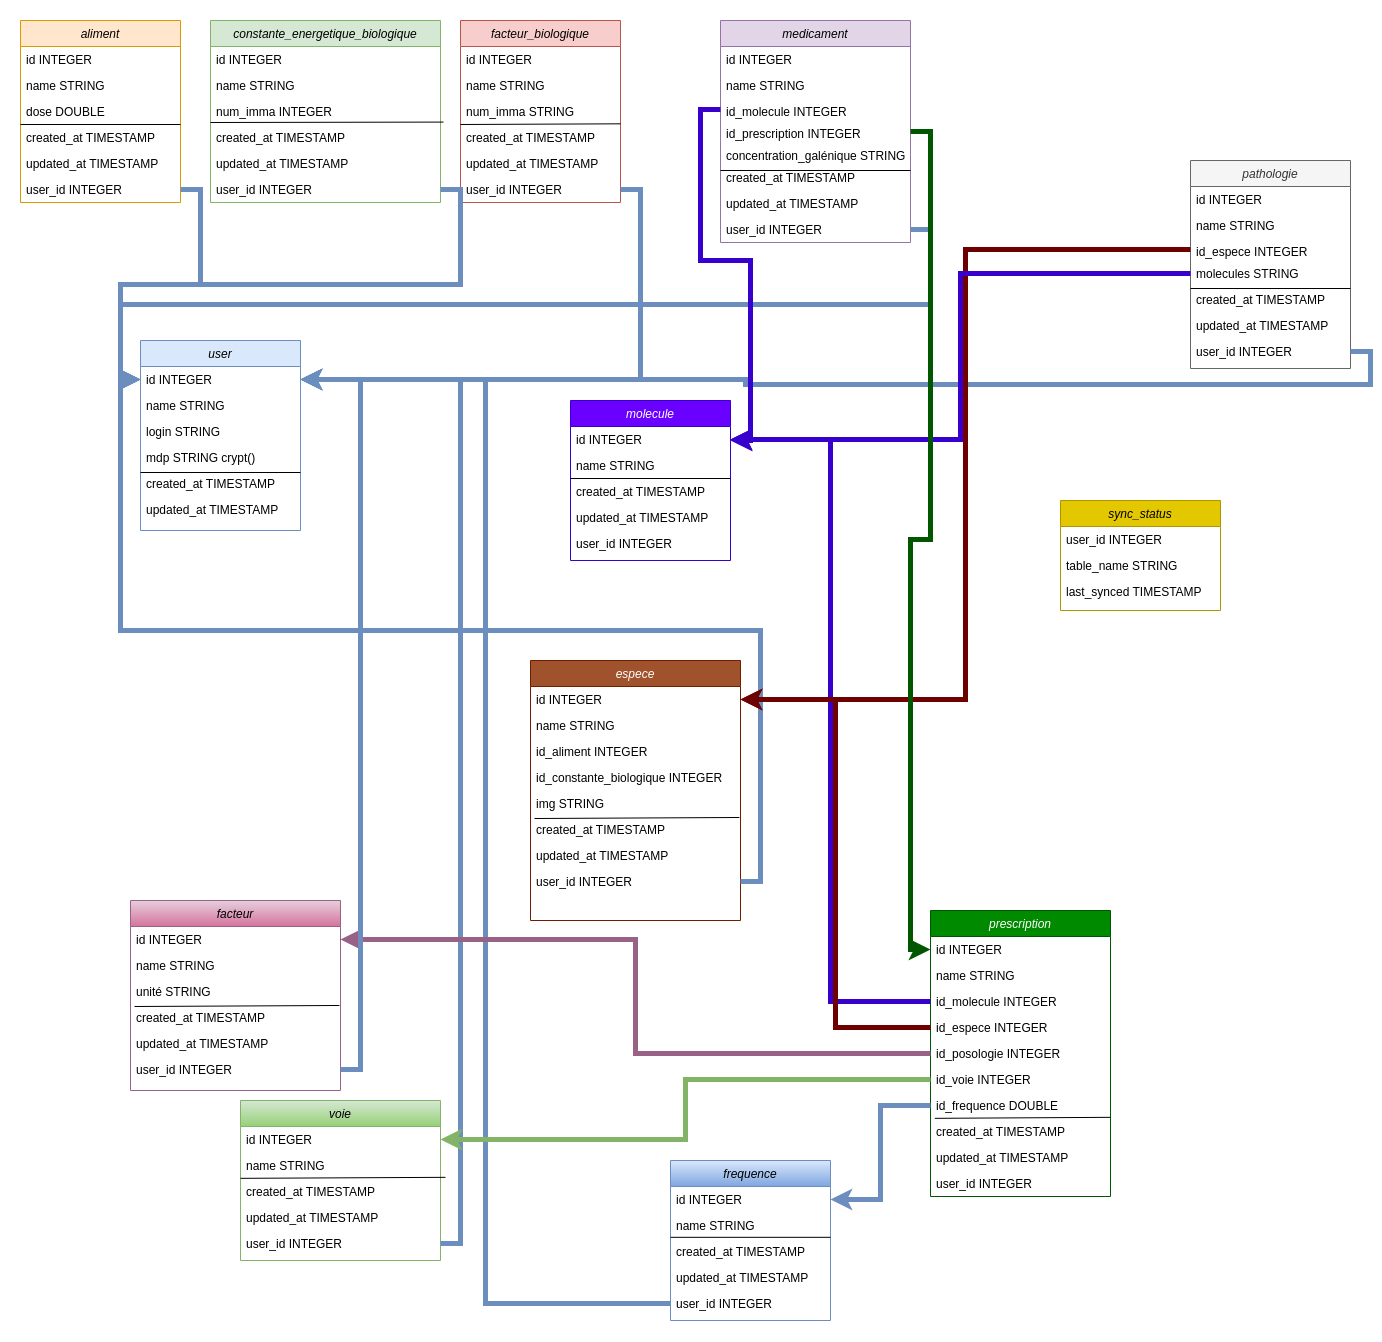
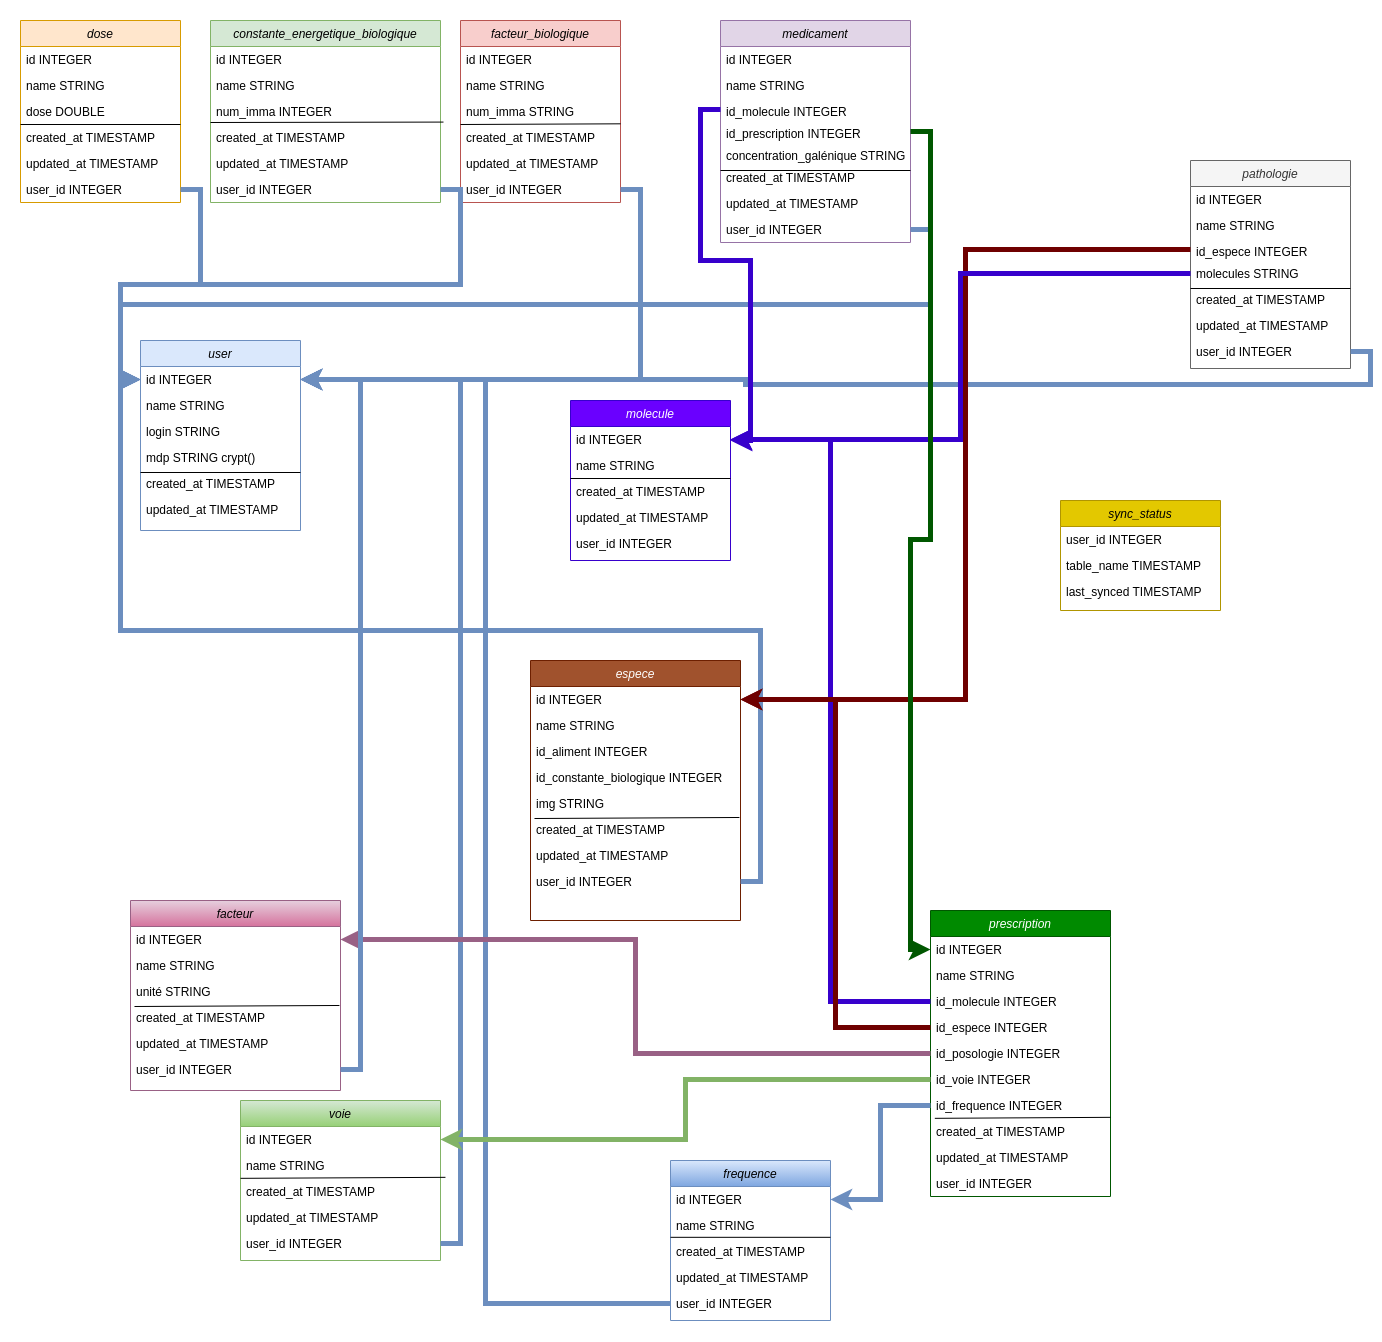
node "aliment": label "aliment" -> "dose"
node "table_name STRING": label "table_name STRING" -> "table_name TIMESTAMP"
node "id_frequence DOUBLE": label "id_frequence DOUBLE" -> "id_frequence INTEGER"
